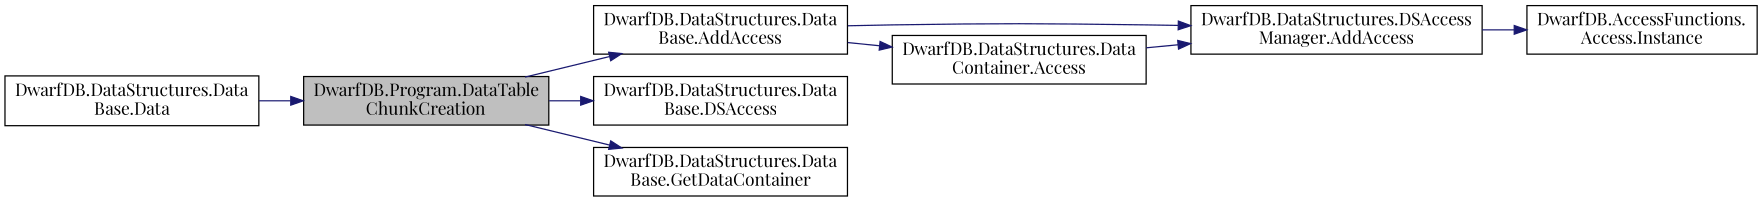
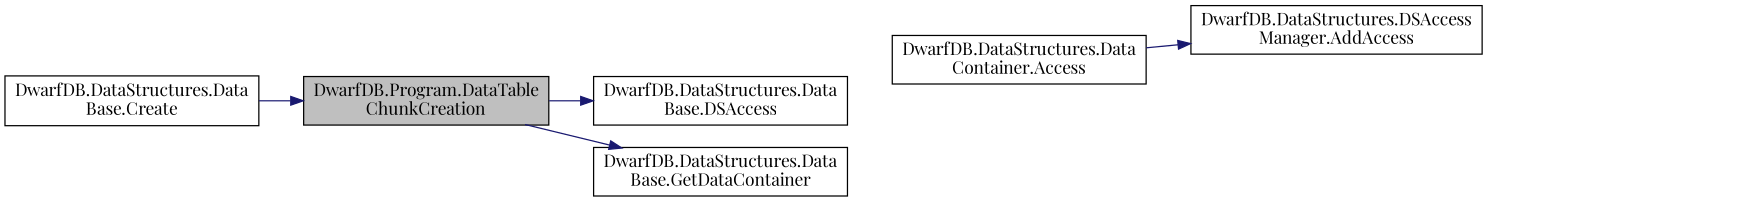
node "DwarfDB.DataStructures.Data Base.AddAccess": removed
node "DwarfDB.AccessFunctions. Access.Instance": removed
node "DwarfDB.DataStructures.Data Base.Data": label "DwarfDB.DataStructures.Data Base.Data" -> "DwarfDB.DataStructures.Data Base.Create"
